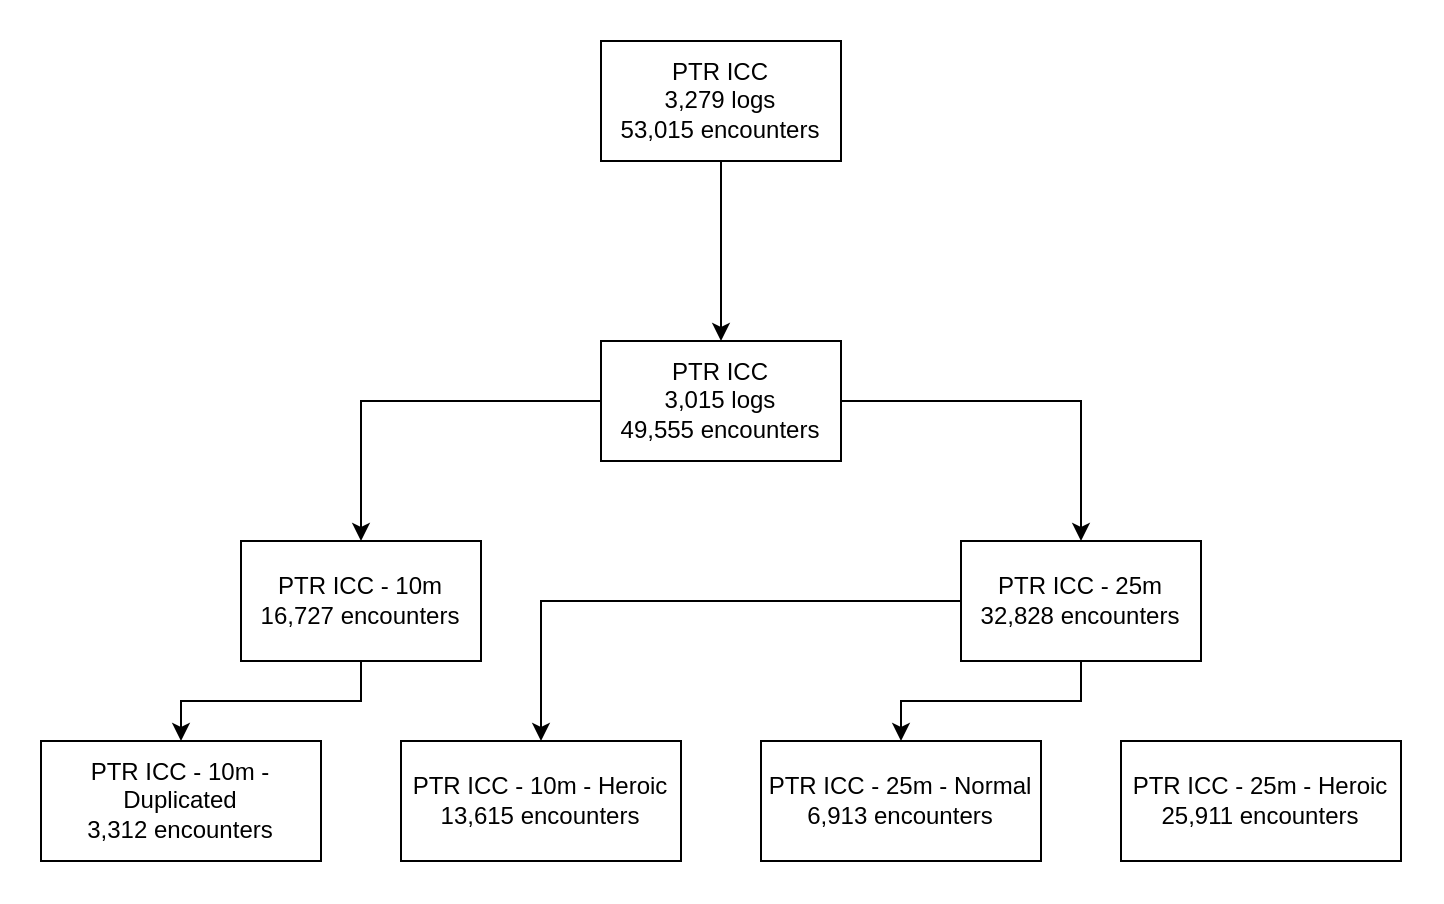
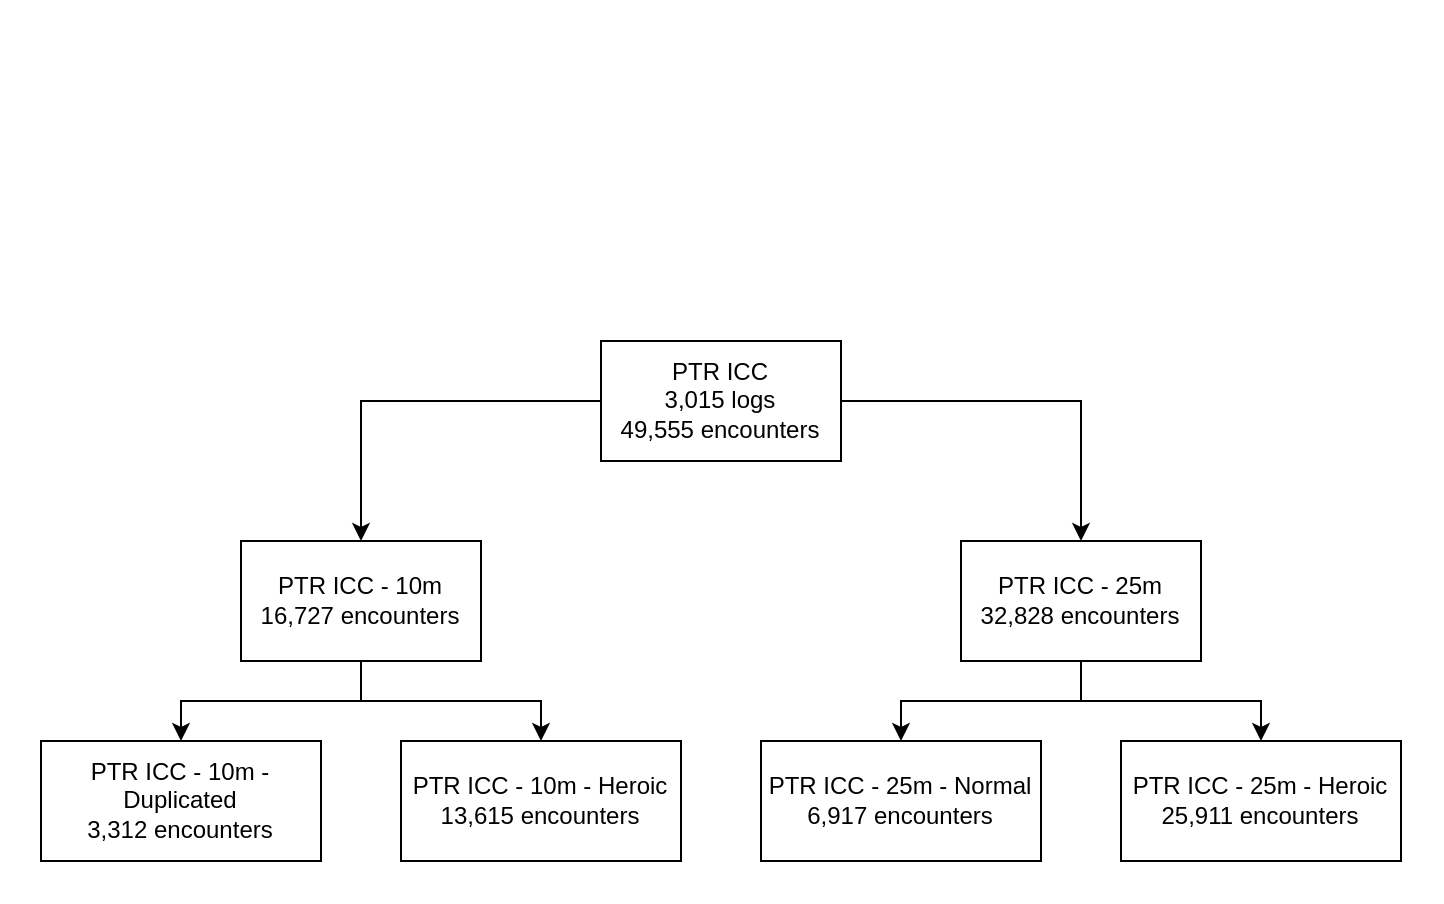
node "PTR ICC 3,279 logs 53,015 encounters": removed
edge "PTR ICC 3,279 logs 53,015 encounters" -> "PTR ICC 3,015 logs 49,555 encounters": removed
edge "PTR ICC - 25m 32,828 encounters" -> "PTR ICC - 10m - Heroic 13,615 encounters": now "PTR ICC - 25m 32,828 encounters" -> "PTR ICC - 25m - Heroic 25,911 encounters"
edge "PTR ICC - 10m 16,727 encounters" -> "PTR ICC - 10m - Heroic 13,615 encounters": added
node "PTR ICC - 25m - Normal 6,913 encounters": label "PTR ICC - 25m - Normal 6,913 encounters" -> "PTR ICC - 25m - Normal 6,917 encounters"
